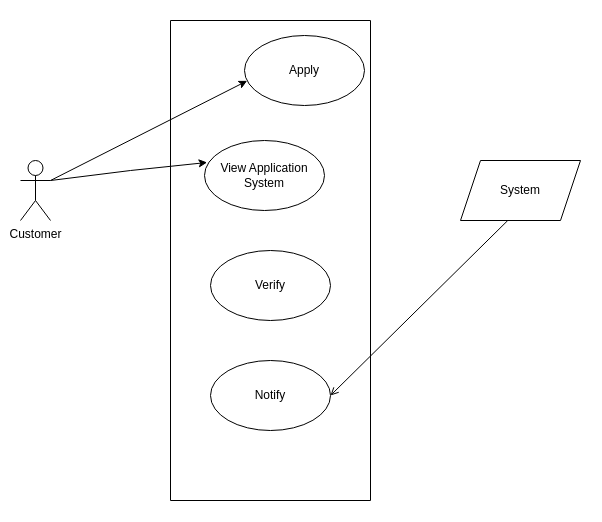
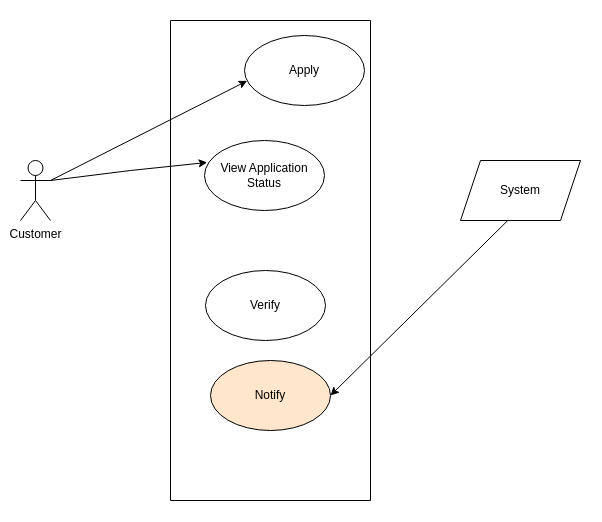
node "View Application System": label "View Application System" -> "View Application Status"
node "Verify": moved (271, 286) -> (266, 306)
edge "System" -> "Notify": arrowhead open -> classic
node "Notify": fillcolor #ffffff -> #ffe6cc
